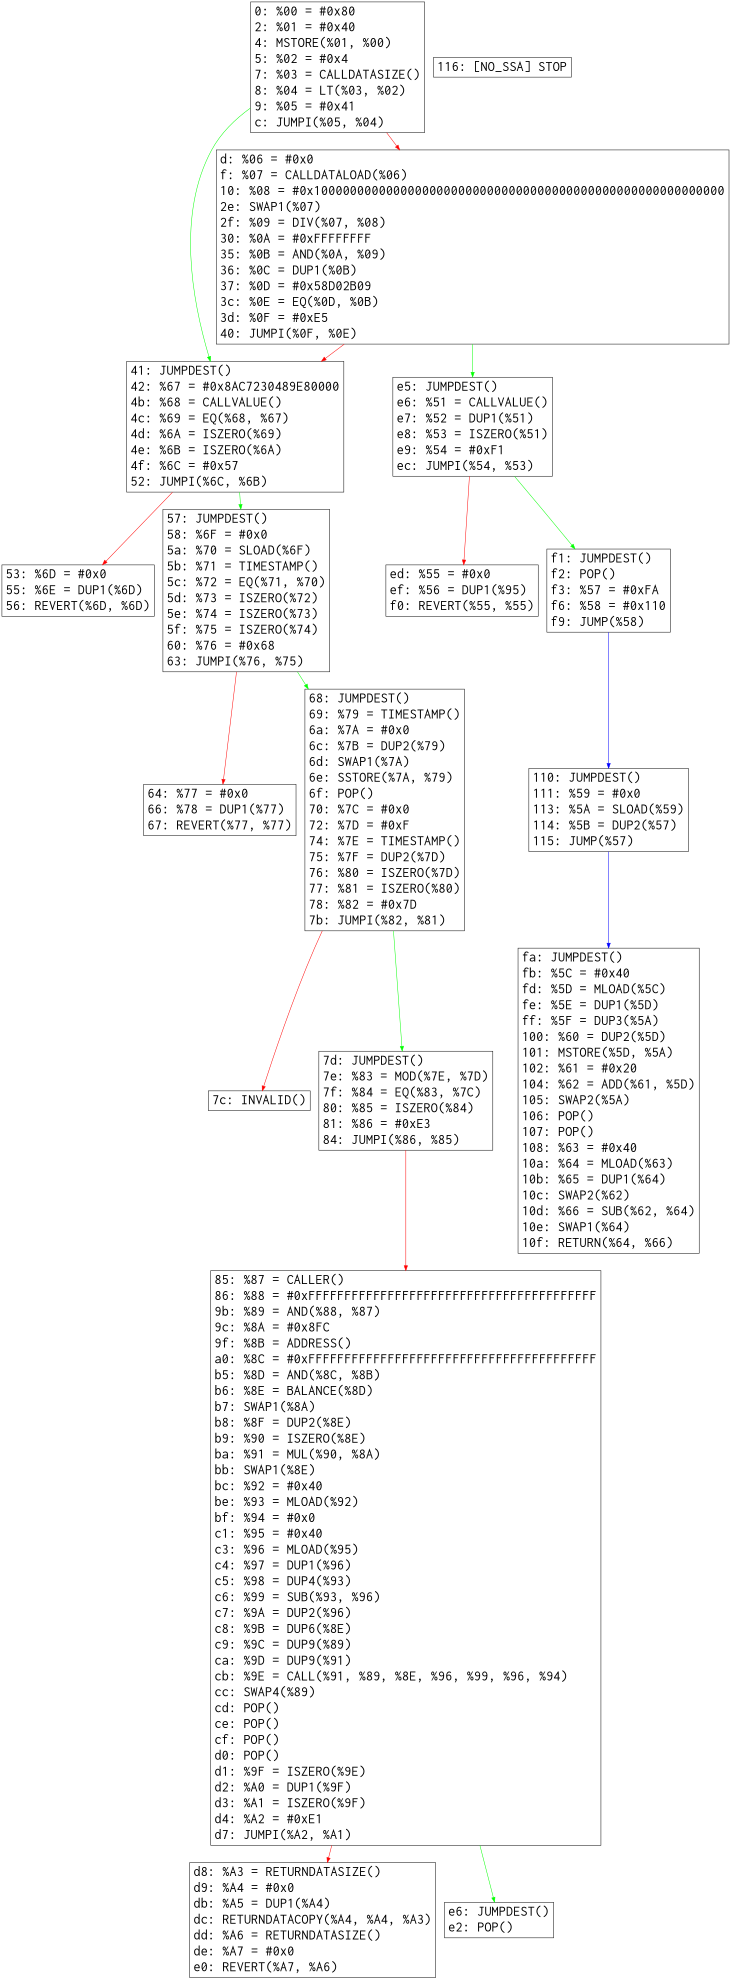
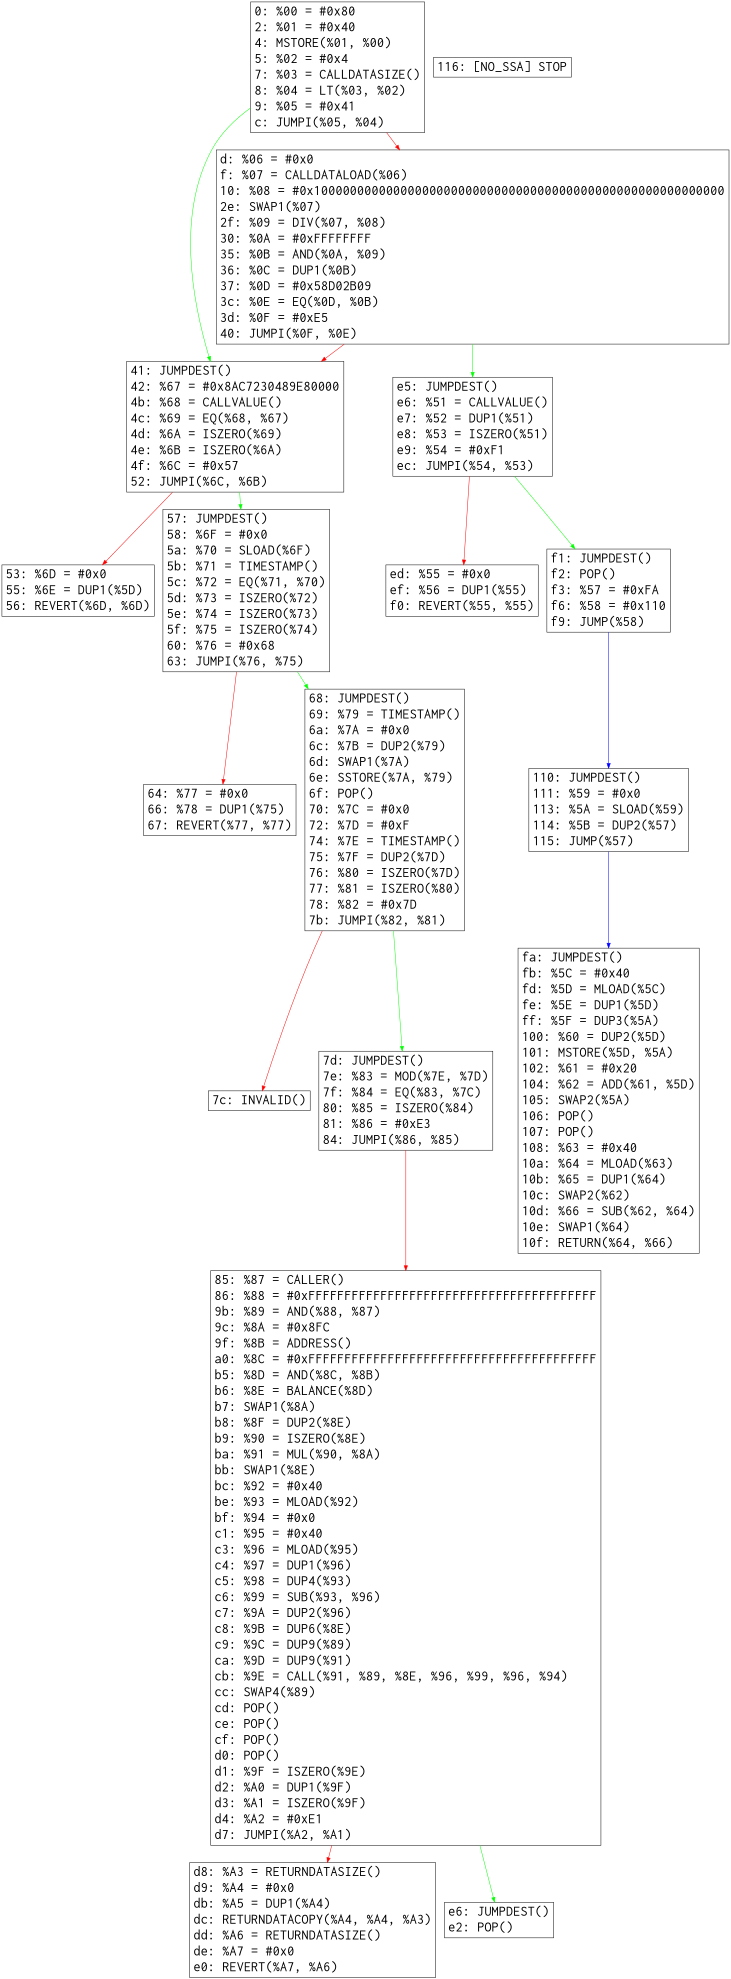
node "53: %6D = #0x0 55: %6E = DUP1(%6D) 56: REVERT(%6D, %6D)": label "53: %6D = #0x0 55: %6E = DUP1(%6D) 56: REVERT(%6D, %6D)" -> "53: %6D = #0x0 55: %6E = DUP1(%5D) 56: REVERT(%6D, %6D)"
node "ed: %55 = #0x0 ef: %56 = DUP1(%95) f0: REVERT(%55, %55)": label "ed: %55 = #0x0 ef: %56 = DUP1(%95) f0: REVERT(%55, %55)" -> "ed: %55 = #0x0 ef: %56 = DUP1(%55) f0: REVERT(%55, %55)"
node "64: %77 = #0x0 66: %78 = DUP1(%77) 67: REVERT(%77, %77)": label "64: %77 = #0x0 66: %78 = DUP1(%77) 67: REVERT(%77, %77)" -> "64: %77 = #0x0 66: %78 = DUP1(%75) 67: REVERT(%77, %77)"
